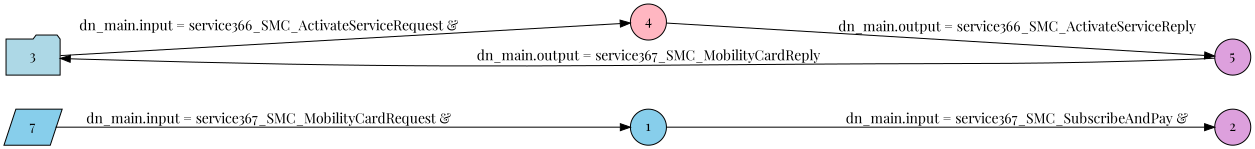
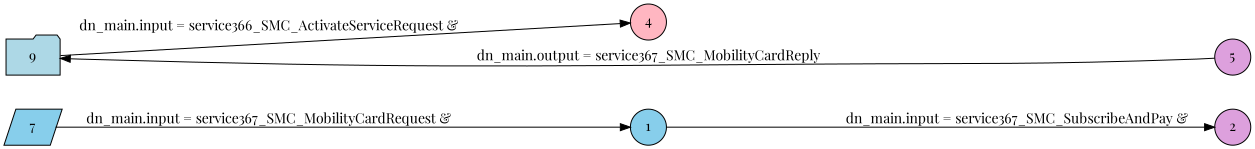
edge "4" -> "5": removed, label "dn_main.output = service366_SMC_ActivateServiceReply"
node "3": label "3" -> "9"
